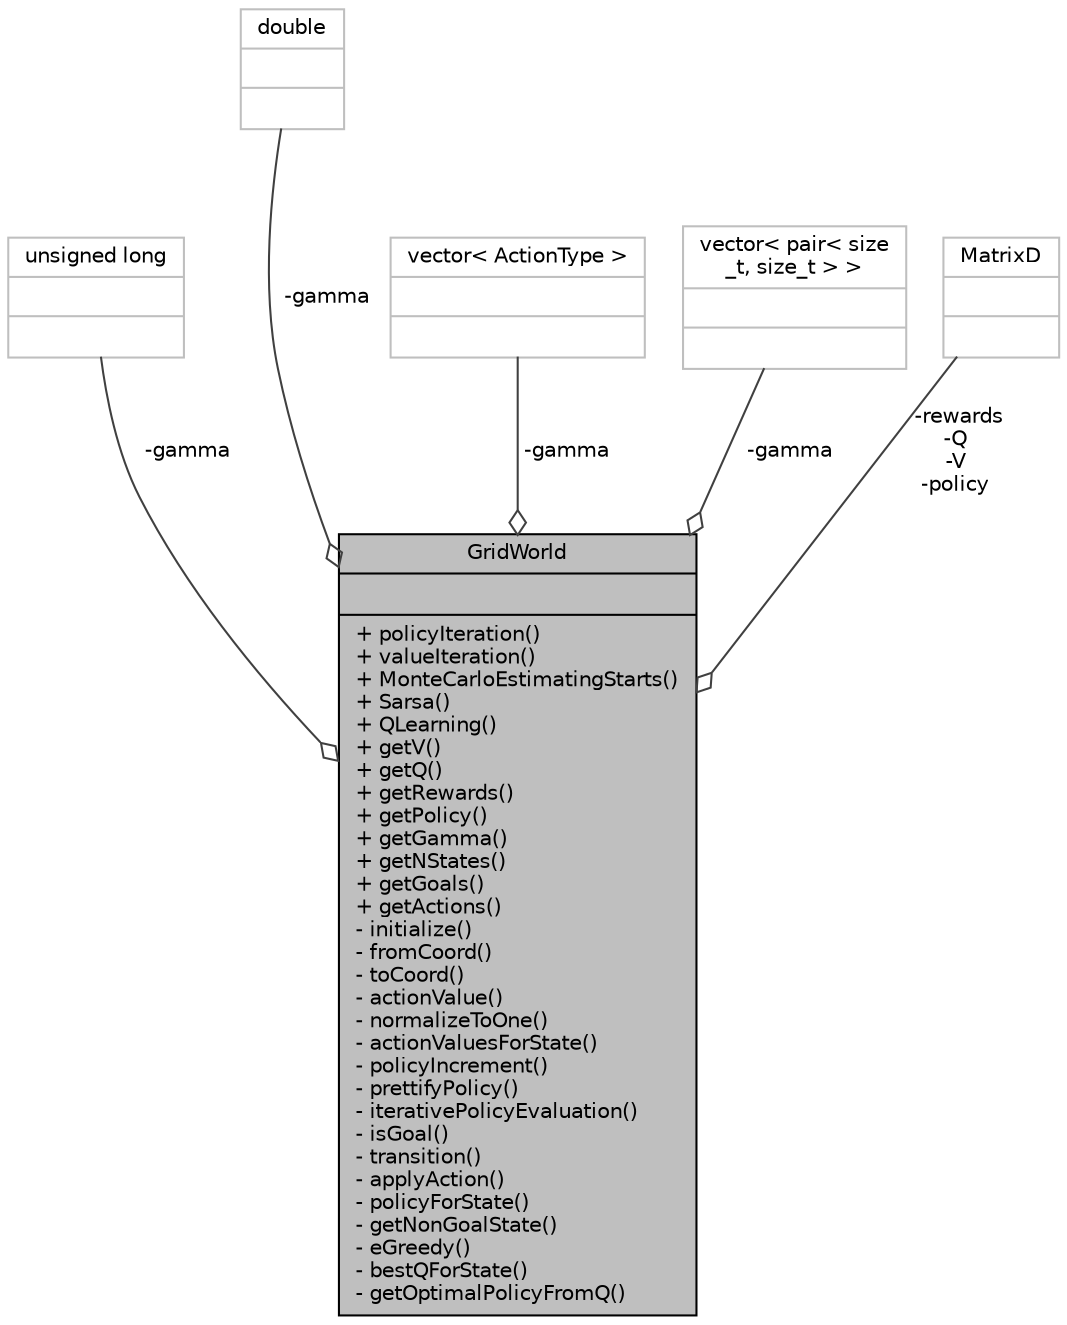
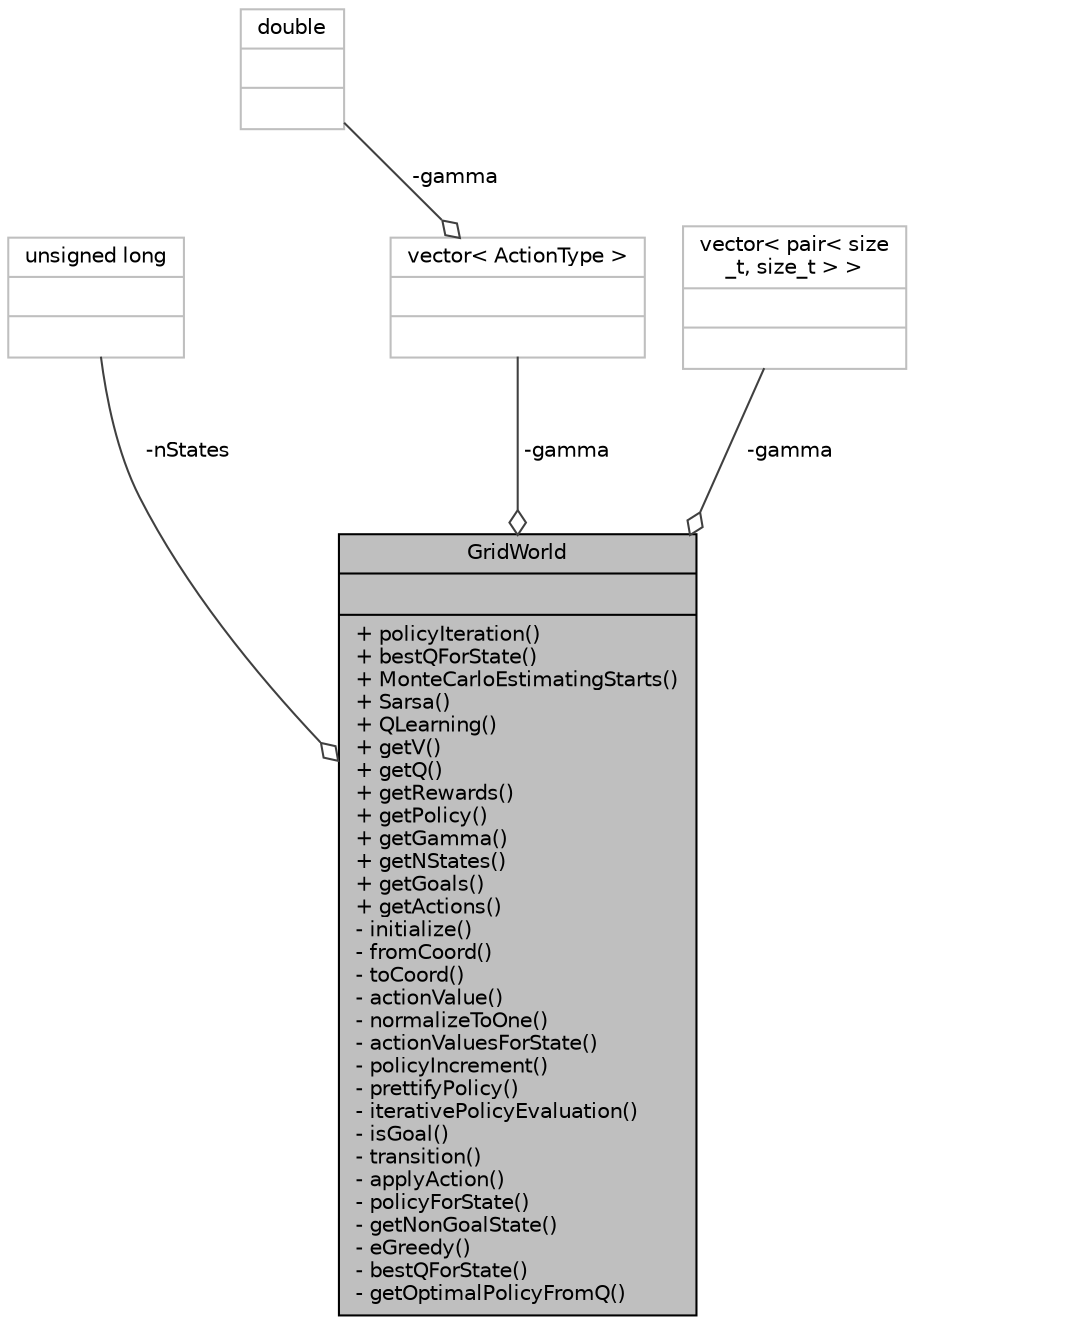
node "MatrixD": removed
edge "double" -> "GridWorld": now "double" -> "vector< ActionType >"
edge "unsigned long" -> "GridWorld": label " -gamma" -> " -nStates"
node "GridWorld": text "+ valueIteration()" -> "+ bestQForState()"
